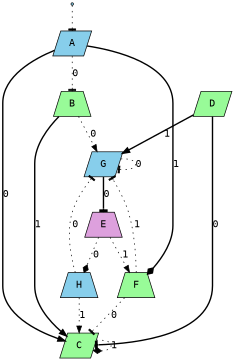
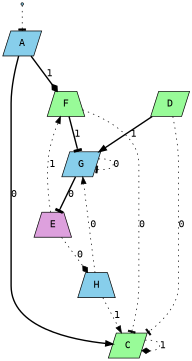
node "B": removed
edge "H" -> "G": arrowhead tee -> normal
edge "F" -> "G": style dotted -> bold
edge "D" -> "C": style bold -> dotted
